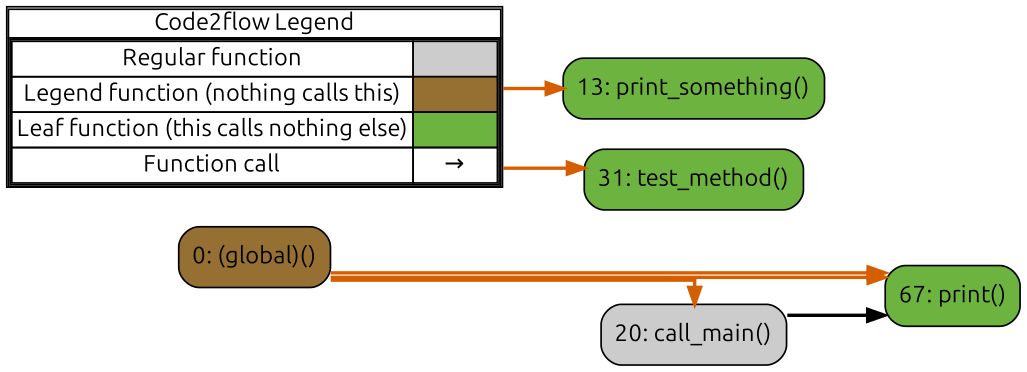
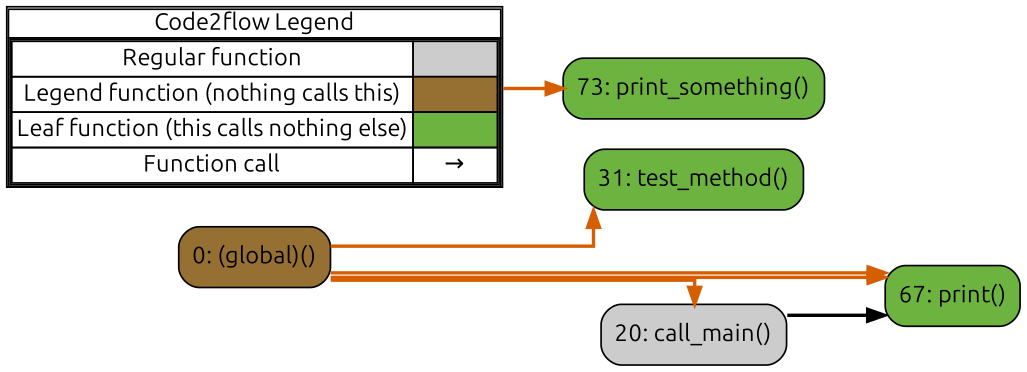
node "13: print_something()": label "13: print_something()" -> "73: print_something()"
edge "Code2flow Legend" -> "31: test_method()": now "0: (global)()" -> "31: test_method()"
